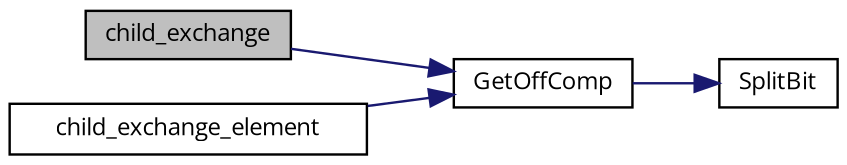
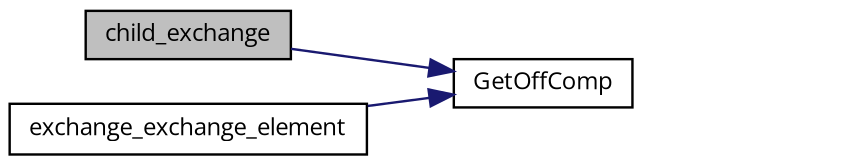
node "SplitBit": removed
node "child_exchange_element": label "child_exchange_element" -> "exchange_exchange_element"
